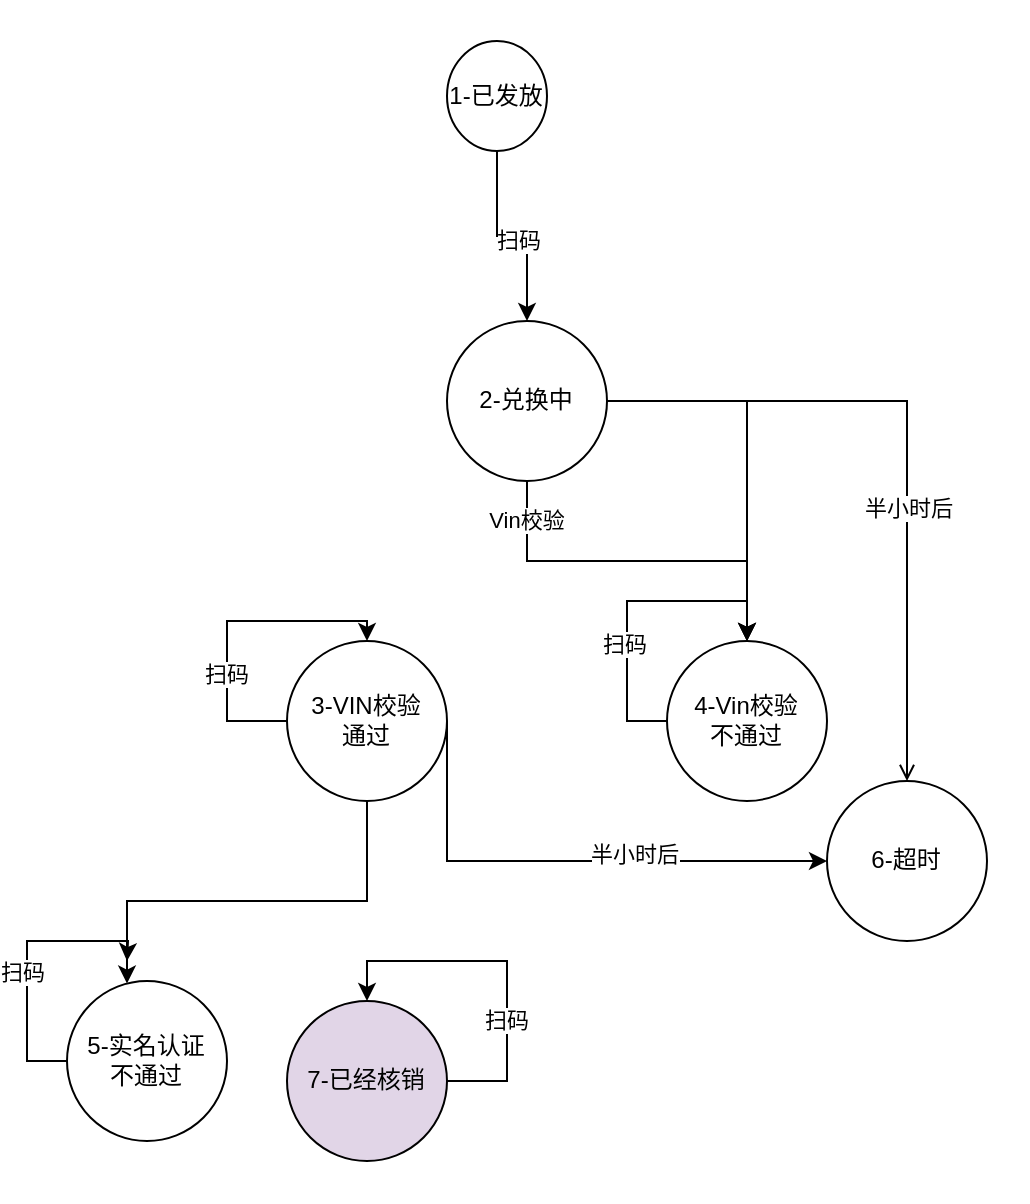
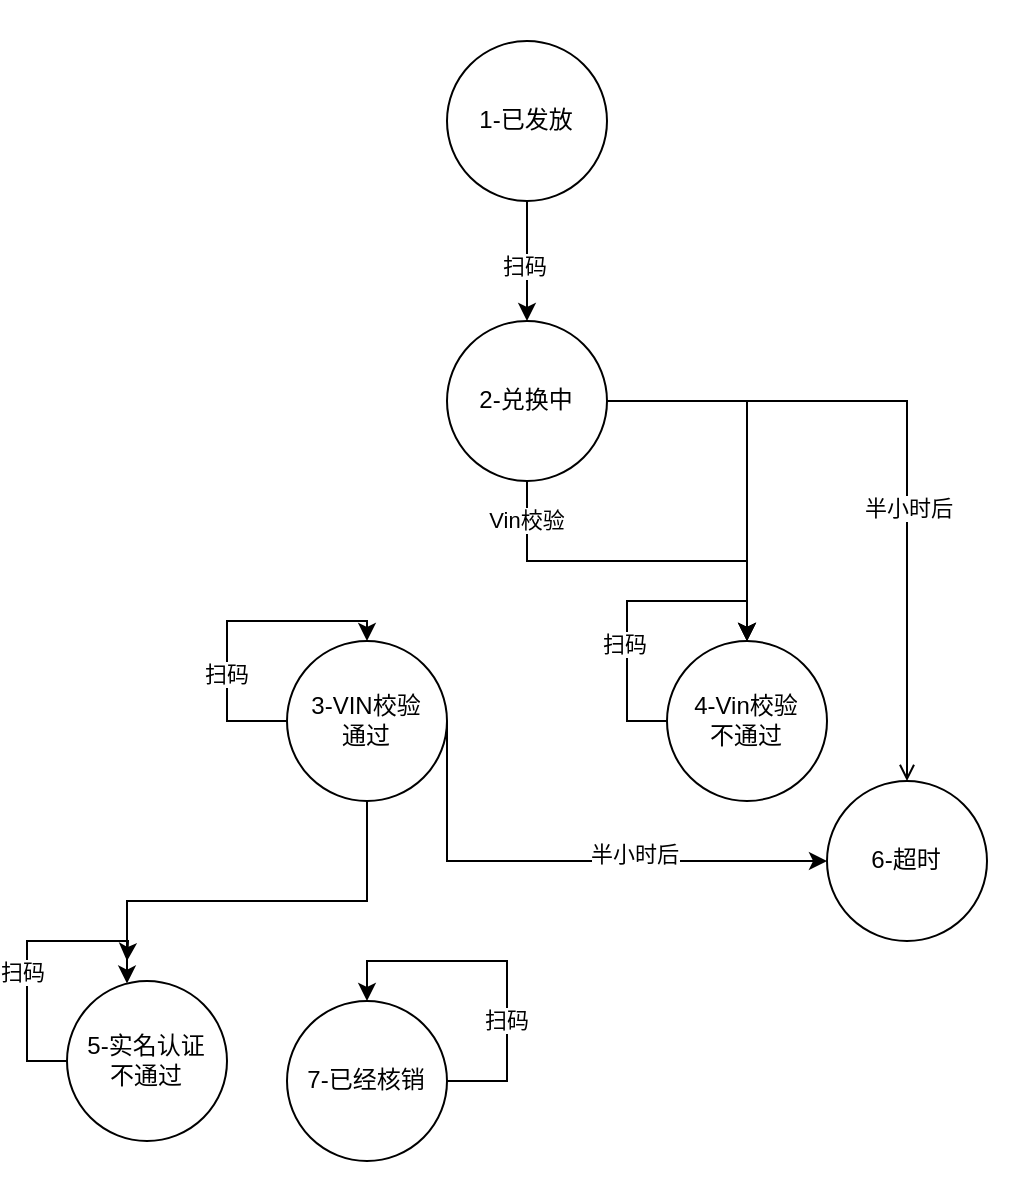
node "1-已发放": size 100x110 -> 160x160
node "7-已经核销": fillcolor #e1d5e7 -> #ffffff
